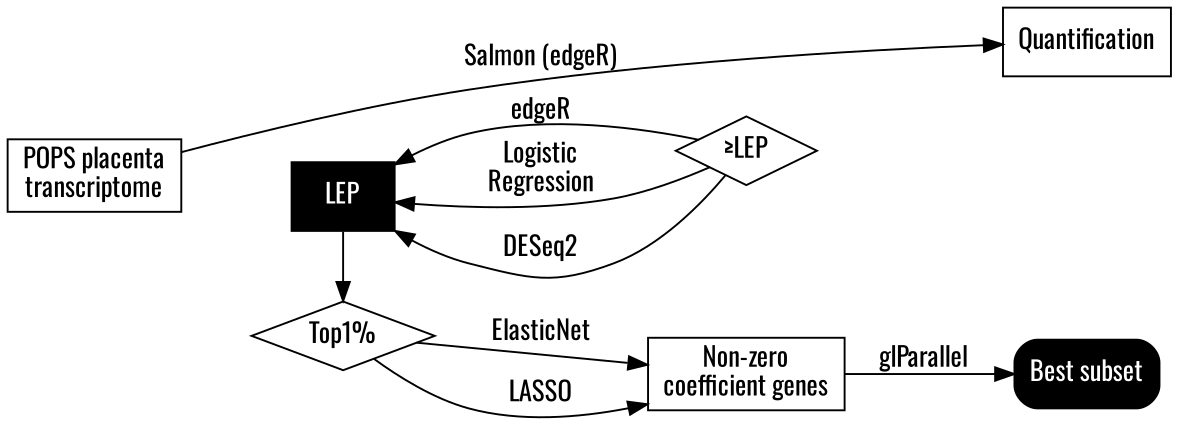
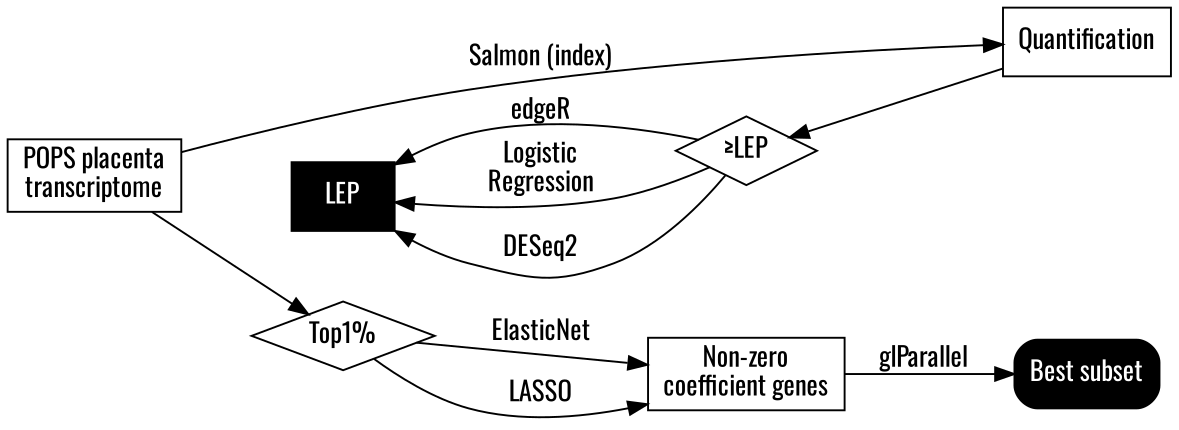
edge "POPS placenta transcriptome" -> "Quantification": label "Salmon (edgeR)" -> "Salmon (index)"
edge "Quantification" -> "≥LEP": added
edge "LEP" -> "Top1%": now "POPS placenta transcriptome" -> "Top1%"
